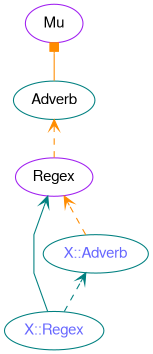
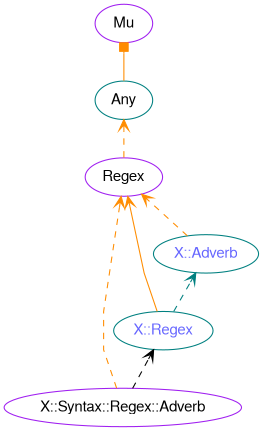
node "Adverb": label "Adverb" -> "Any"
edge "X::Regex" -> "Regex": color teal -> darkorange
node "X::Syntax::Regex::Adverb": added
